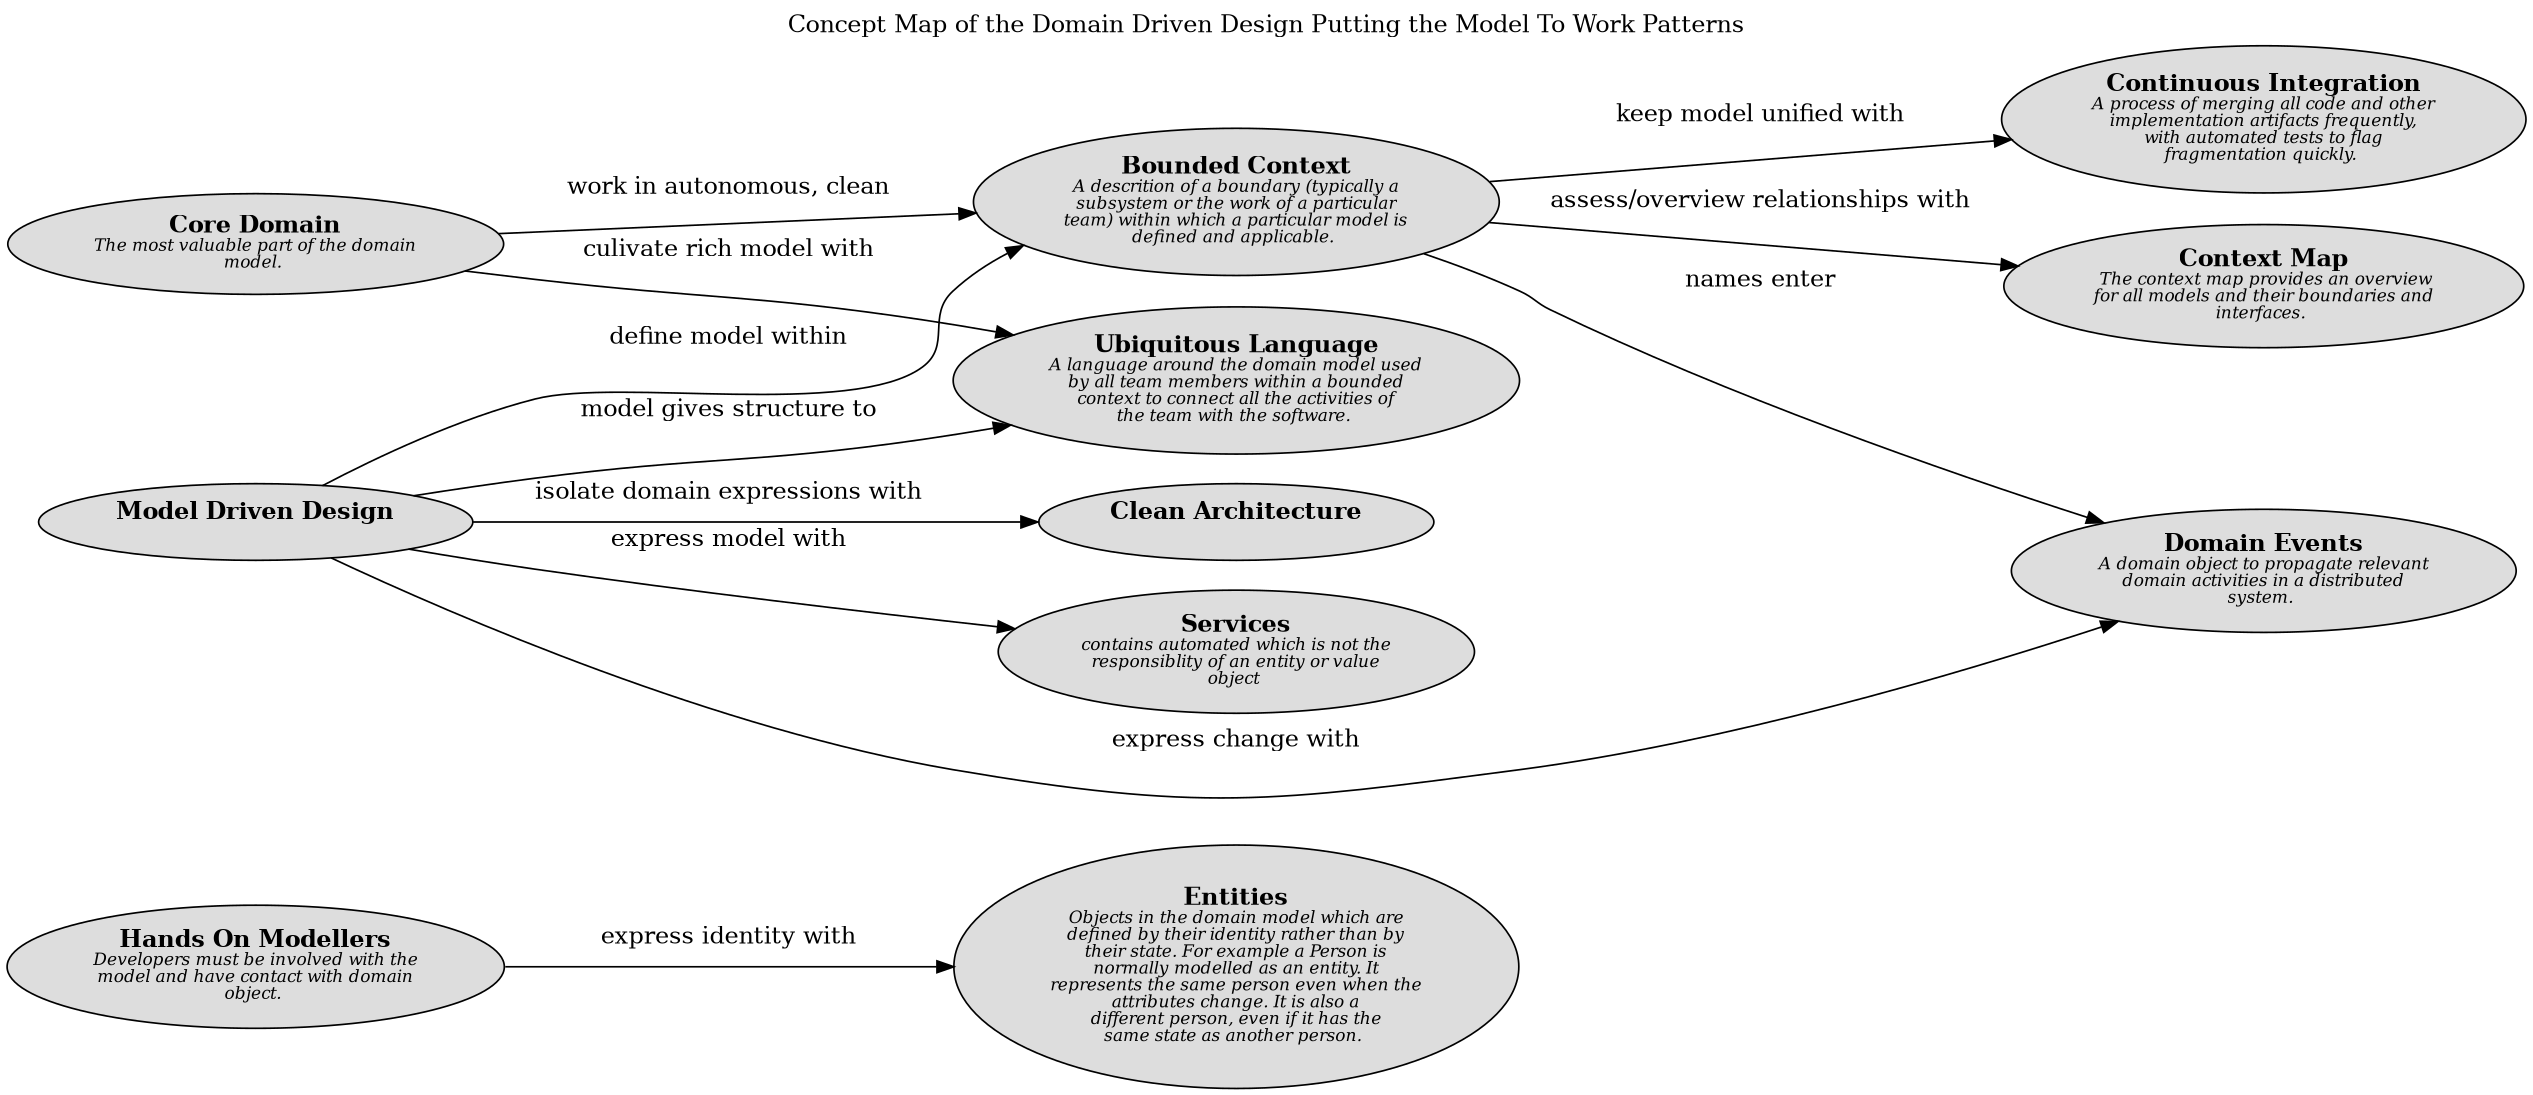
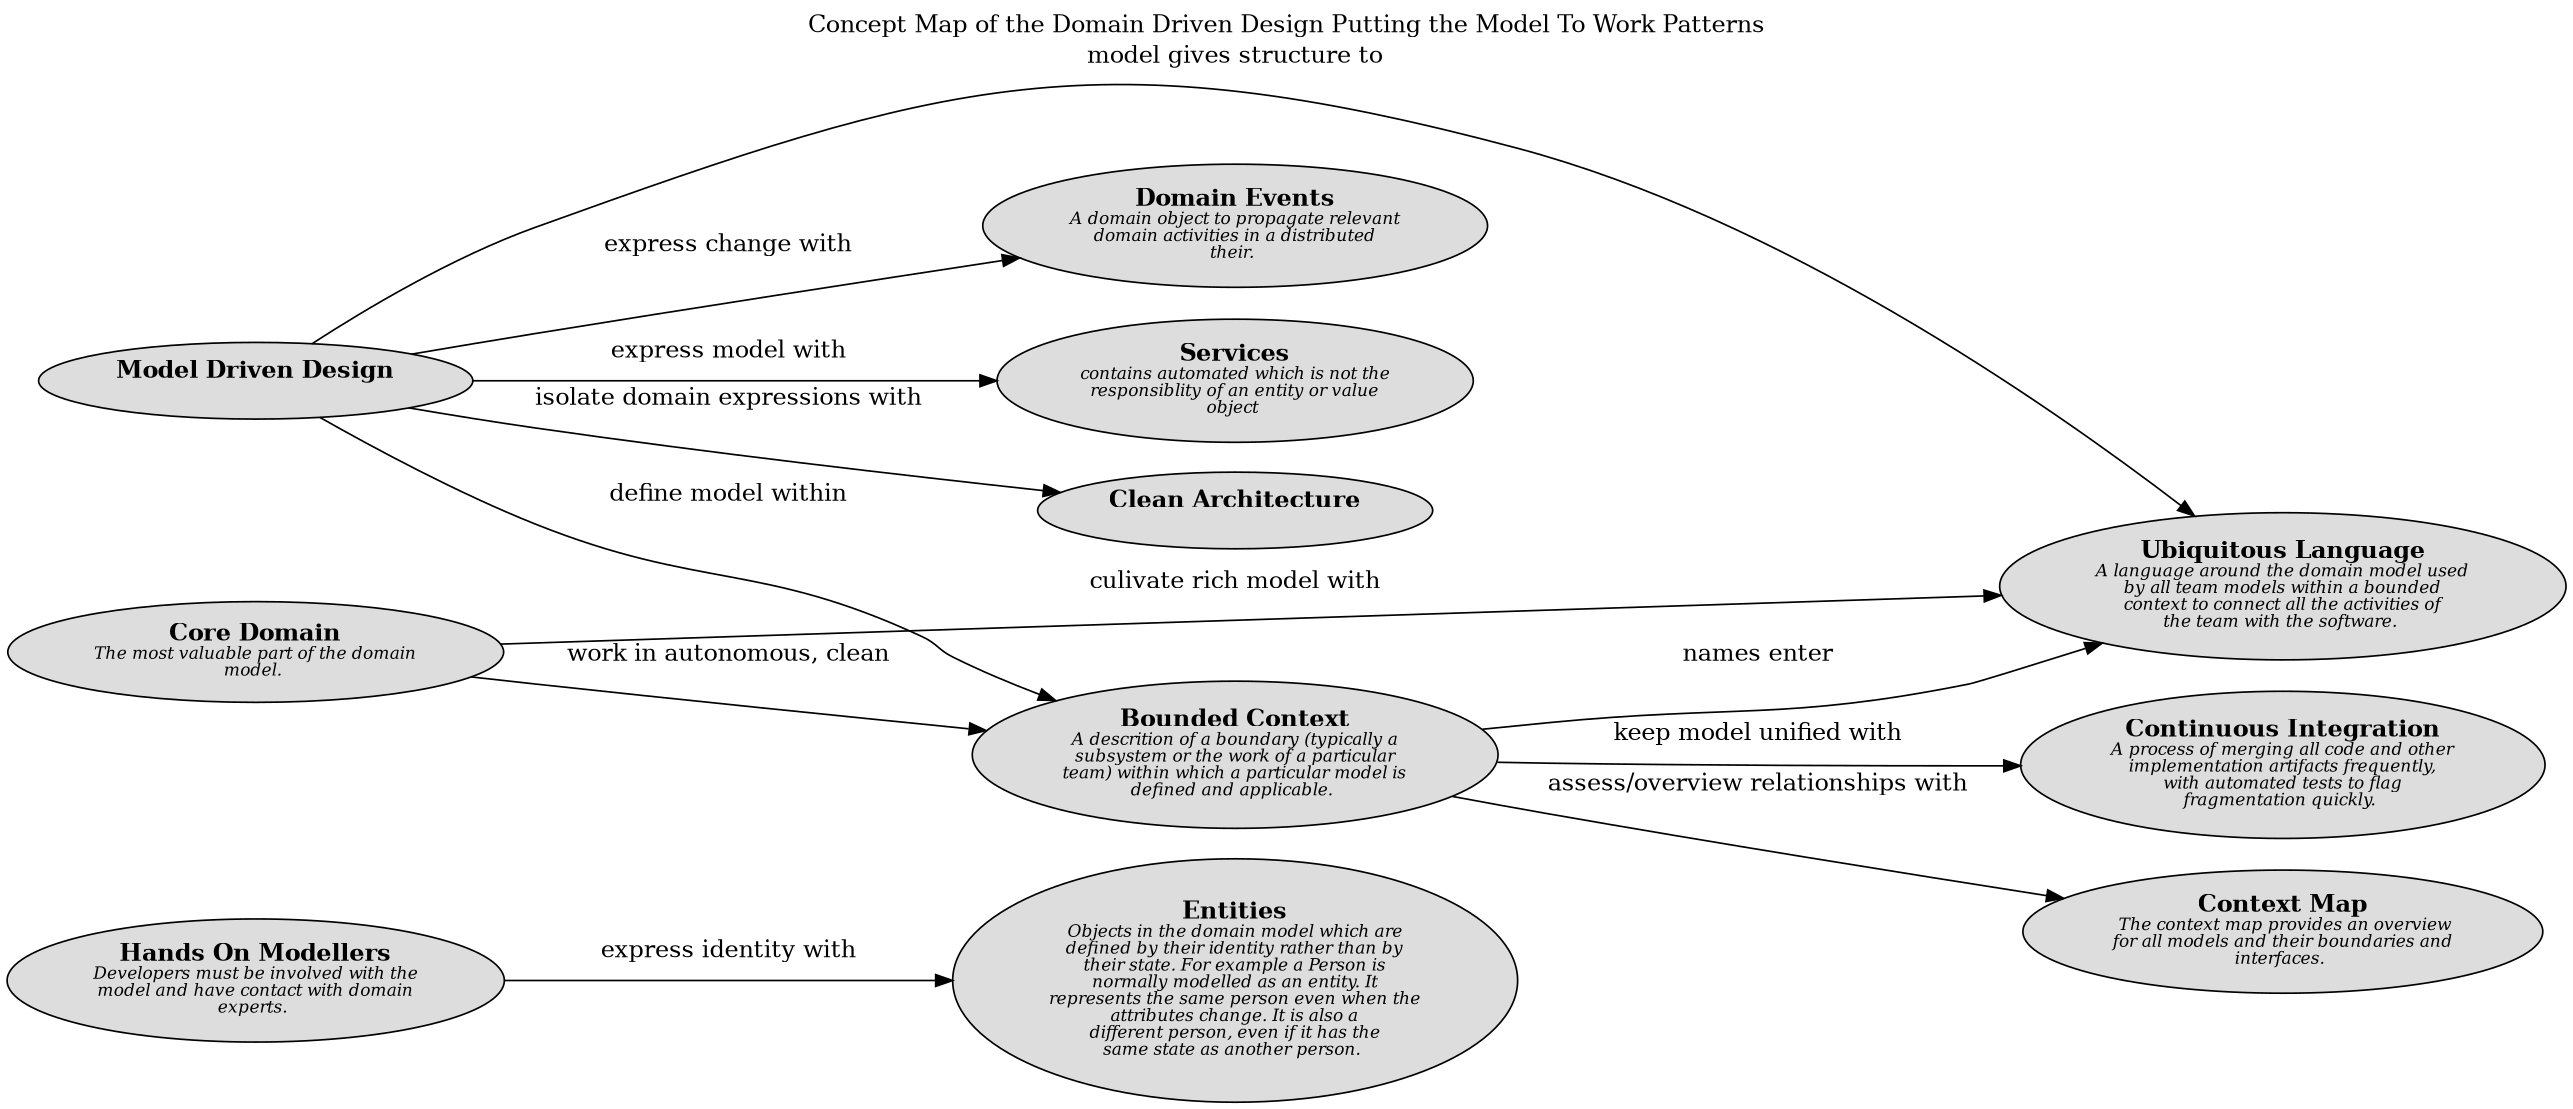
node "Ubiquitous Language": text "by all team members within a bounded" -> "by all team models within a bounded"
edge "Bounded Context" -> "Domain Events": now "Bounded Context" -> "Ubiquitous Language"
node "Domain Events": text "system." -> "their."
node "Hands On Modellers": text "object." -> "experts."
